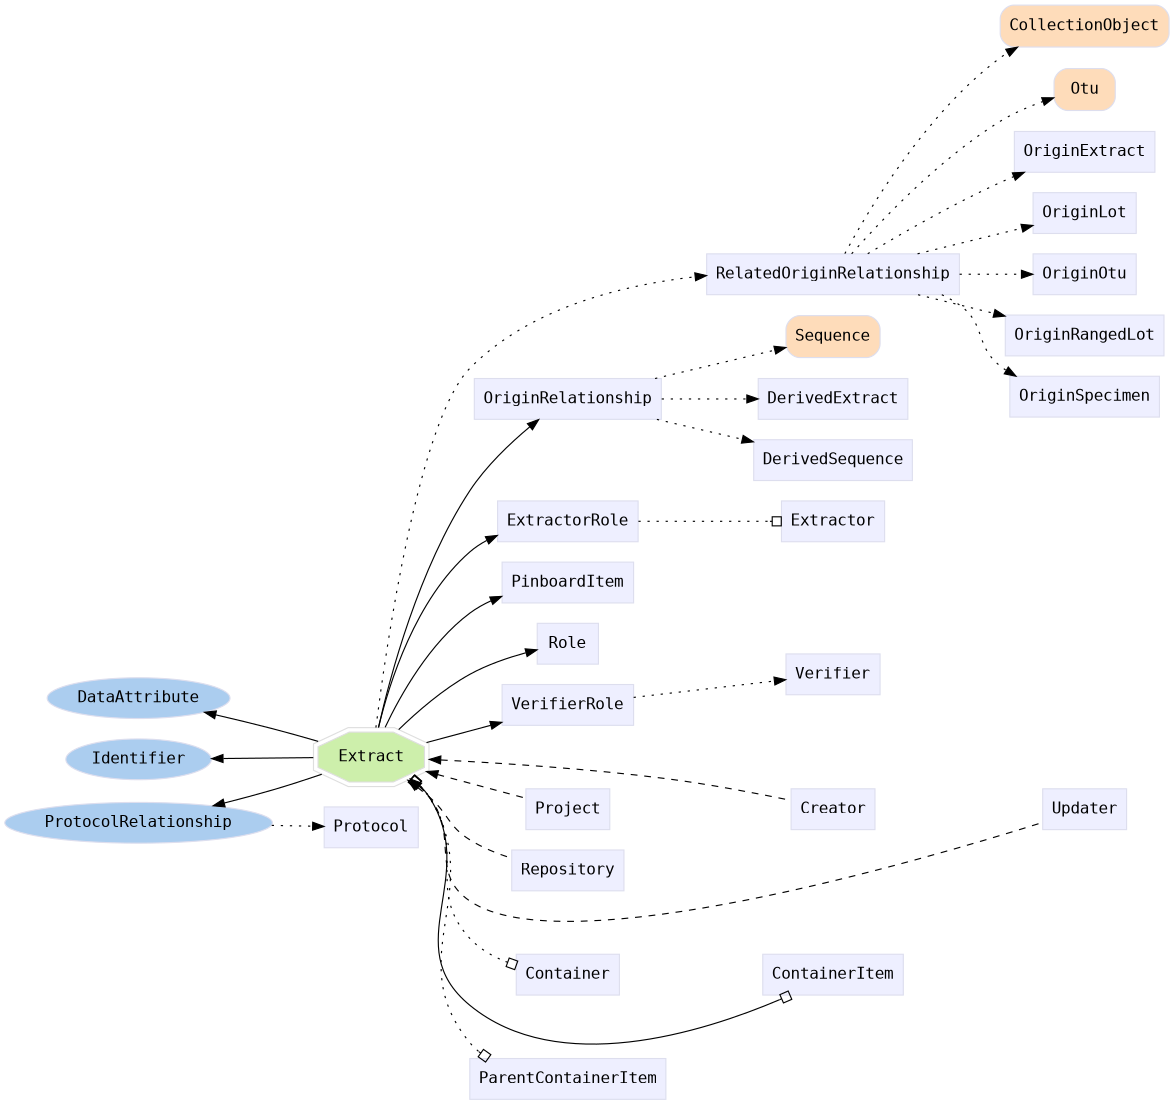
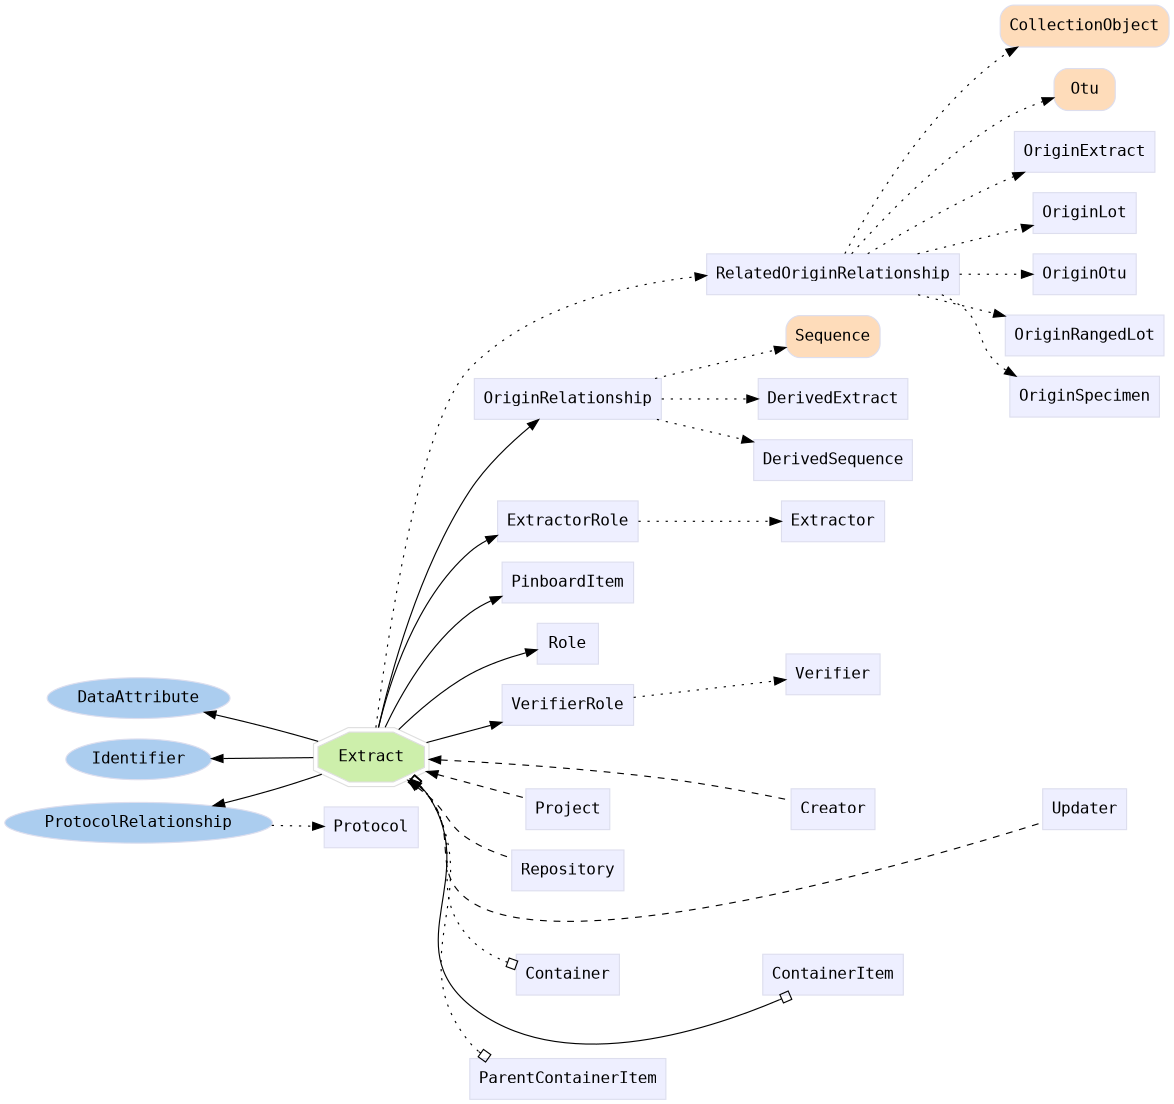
edge "ExtractorRole" -> "Extractor": arrowhead obox -> normal
